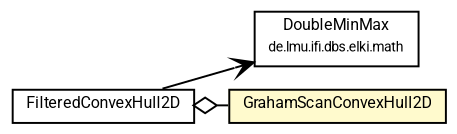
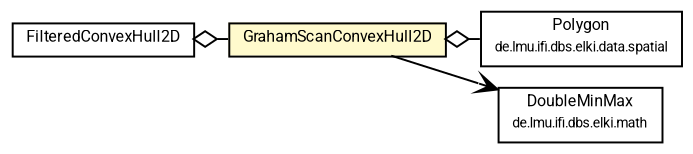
node "Polygon": added
edge "FilteredConvexHull2D" -> "DoubleMinMax": now "GrahamScanConvexHull2D" -> "DoubleMinMax"
